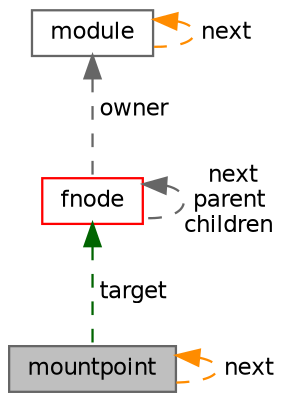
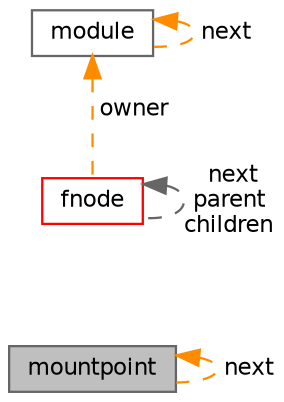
edge "fnode" -> "module": color gray40 -> darkorange
edge "mountpoint" -> "fnode": removed, label "target"
